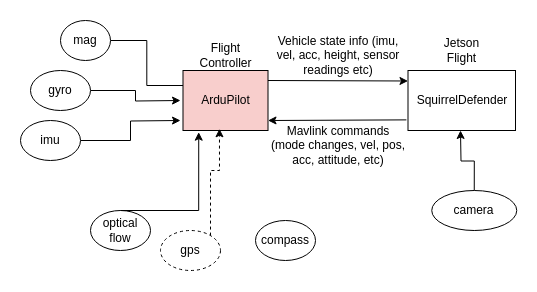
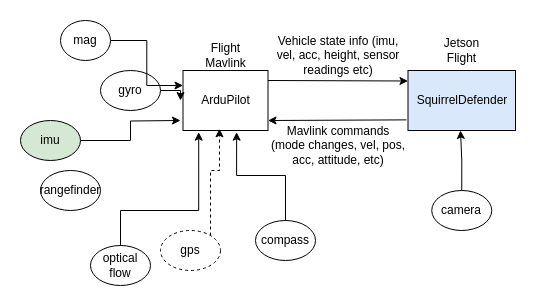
node "Flight Controller": label "Flight Controller" -> "Flight Mavlink"
edge "mag" -- "ArduPilot": arrowhead none -> classic
node "gyro": moved (61, 91) -> (131, 91)
node "ArduPilot": fillcolor #f8cecc -> #ffffff
node "SquirrelDefender": fillcolor #ffffff -> #dae8fc
node "imu": fillcolor #ffffff -> #d5e8d4
edge "compass" -> "ArduPilot": added
node "rangefinder": added
node "camera": size 85x40 -> 60x40
node "optical flow": moved (121, 231) -> (121, 266)
